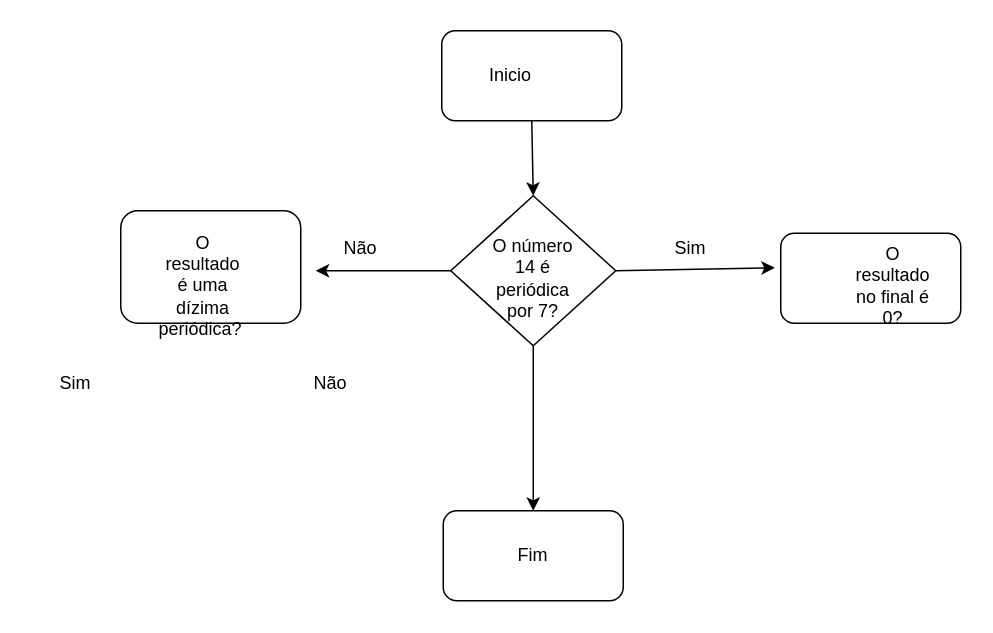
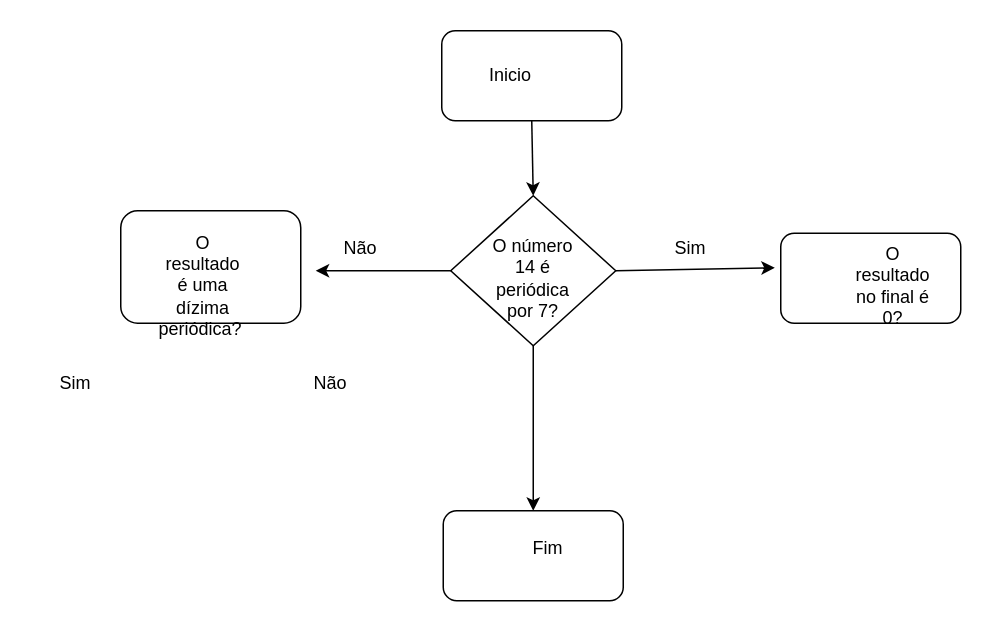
node "Fim": moved (533, 556) -> (548, 548)
